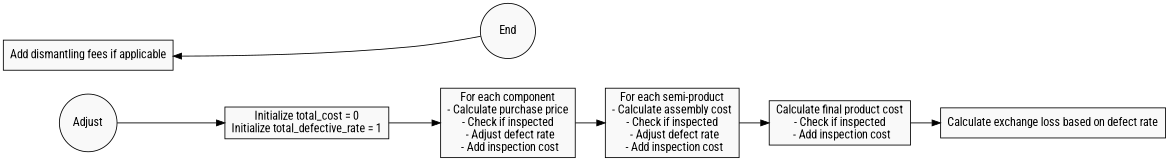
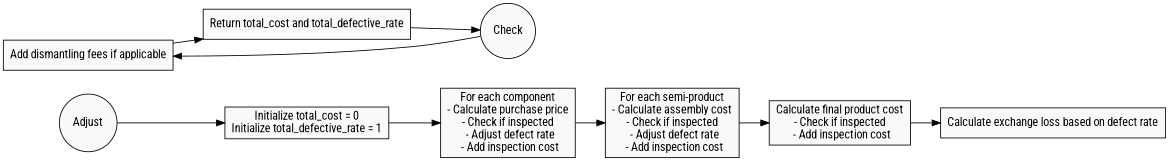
node "Return total_cost and total_defective_rate": added
node "End": label "End" -> "Check"
